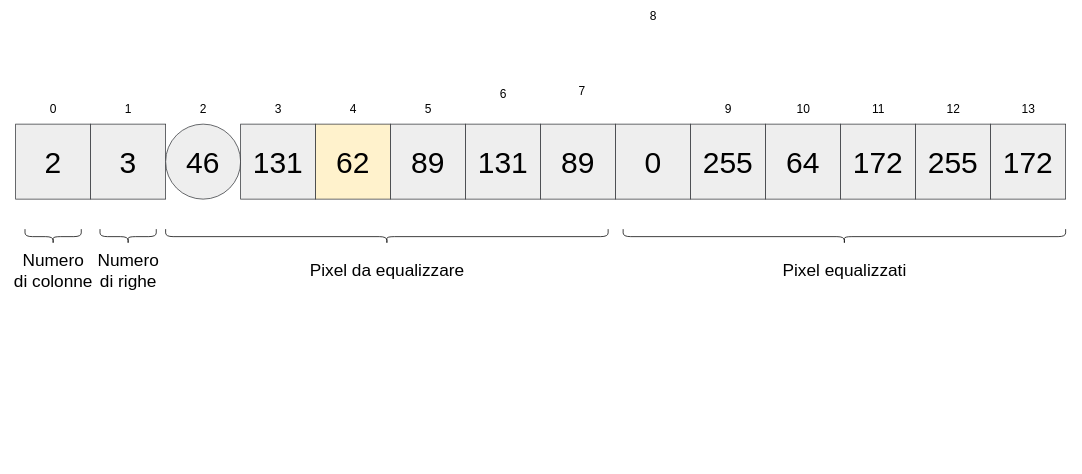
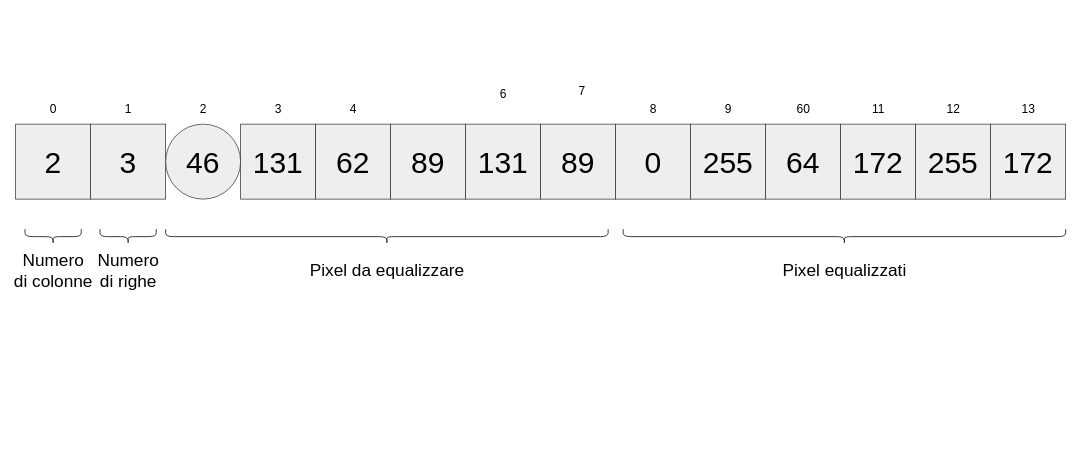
node "8": moved (653, 15) -> (653, 109)
node "5": removed
node "10": label "10" -> "60"
node "62": fillcolor #fff2cc -> #eeeeee
